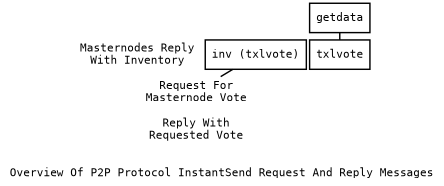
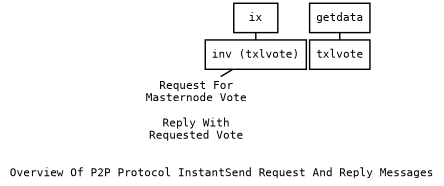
node "ix": added
node "Masternodes Reply With Inventory": removed
